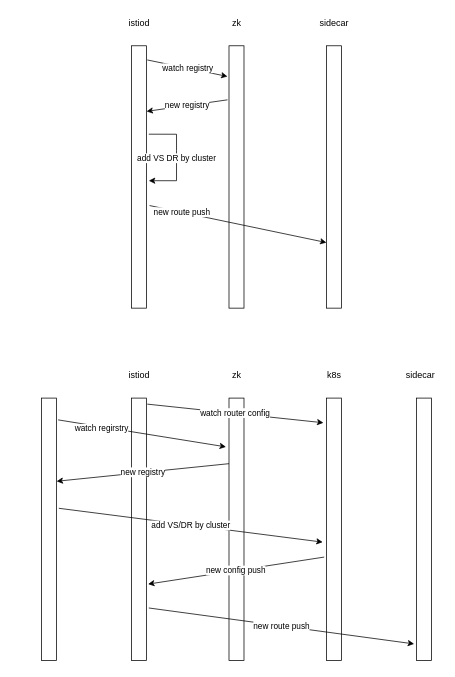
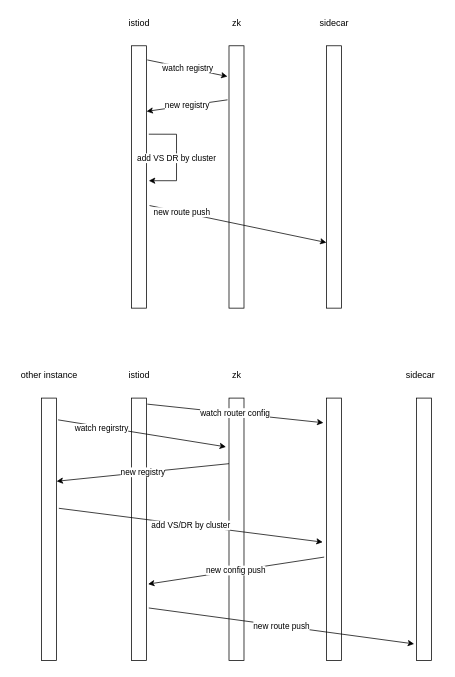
node "other instance": added
node "k8s": removed
